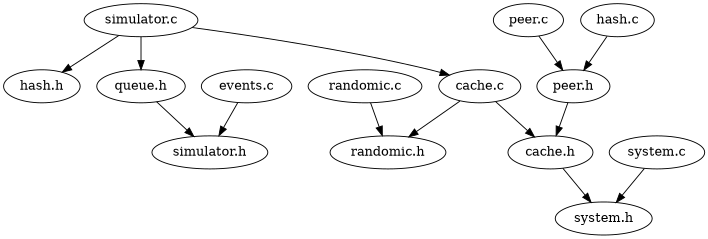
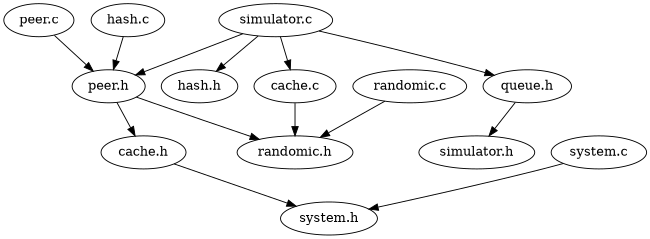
edge "simulator.c" -> "peer.h": added
node "events.c": removed
edge "cache.c" -> "cache.h": removed
edge "peer.h" -> "randomic.h": added
